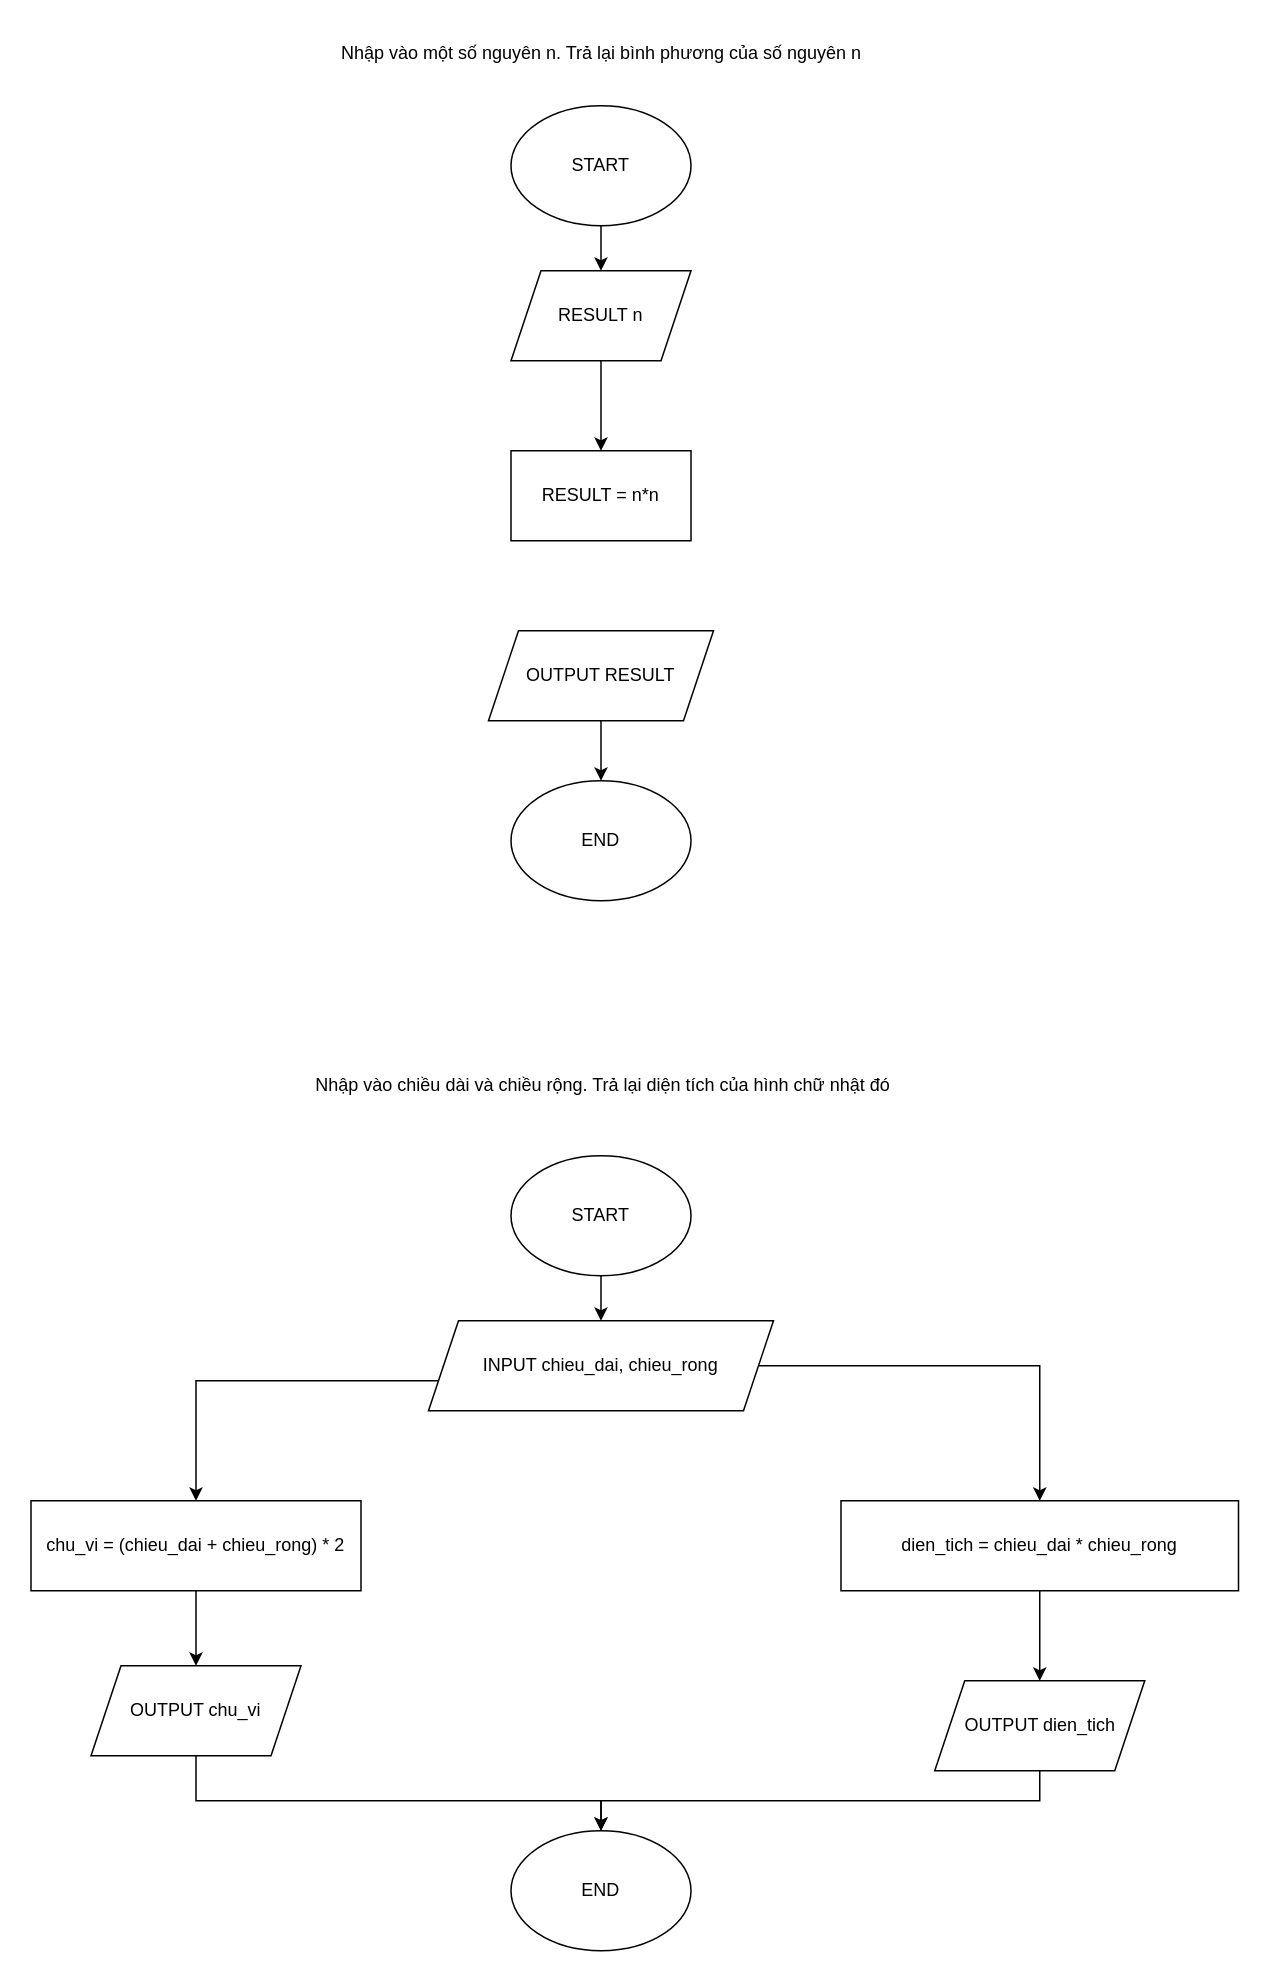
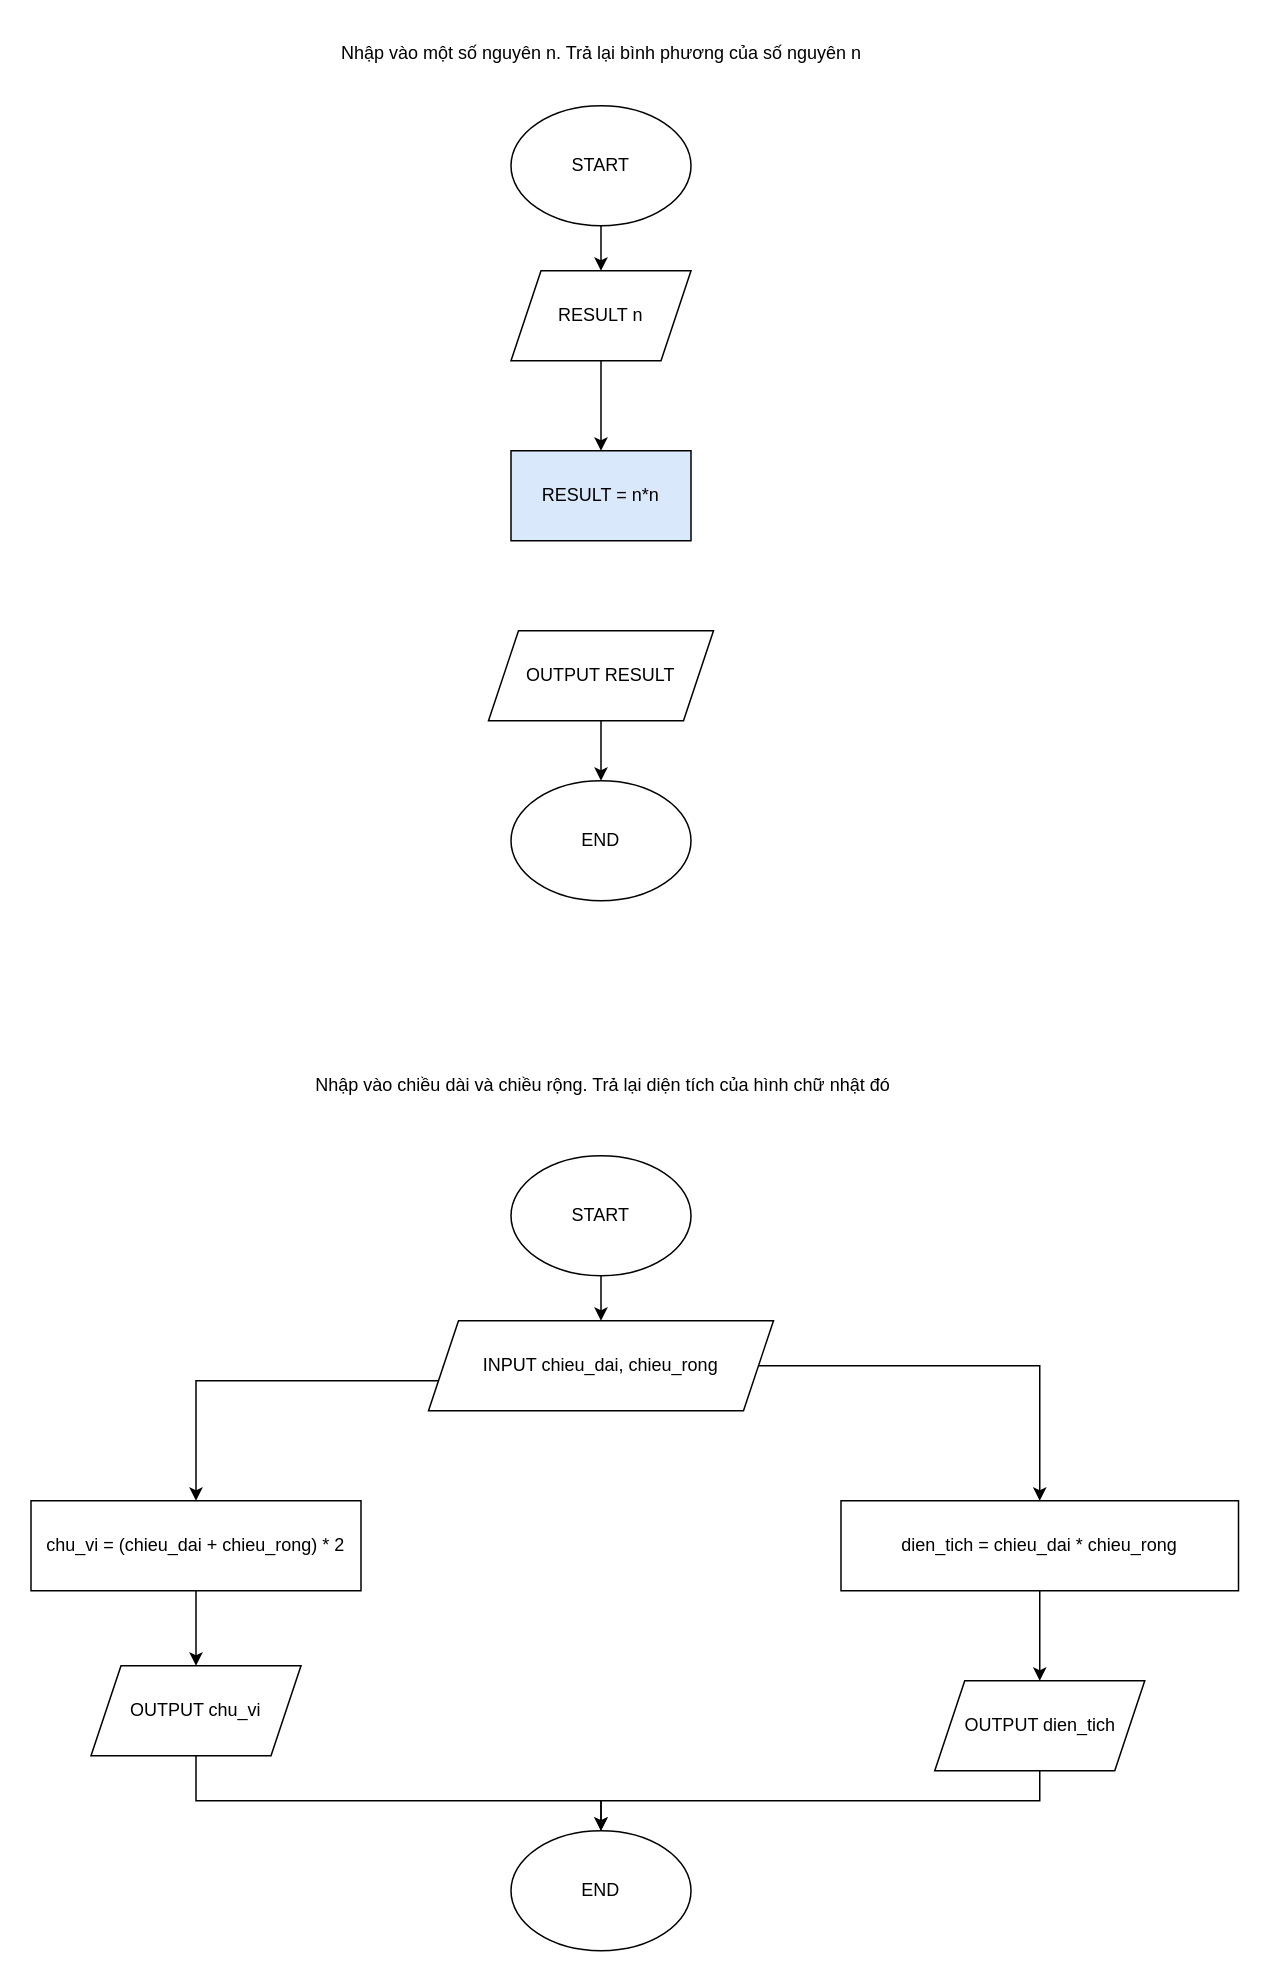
node "RESULT = n*n": fillcolor #ffffff -> #dae8fc
